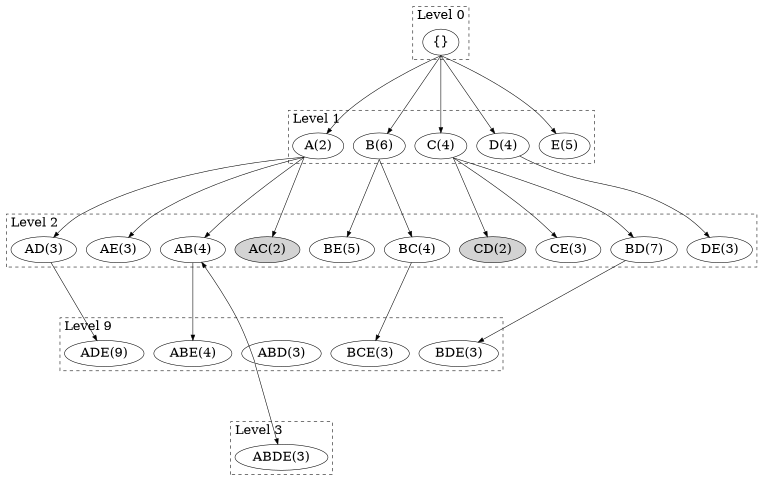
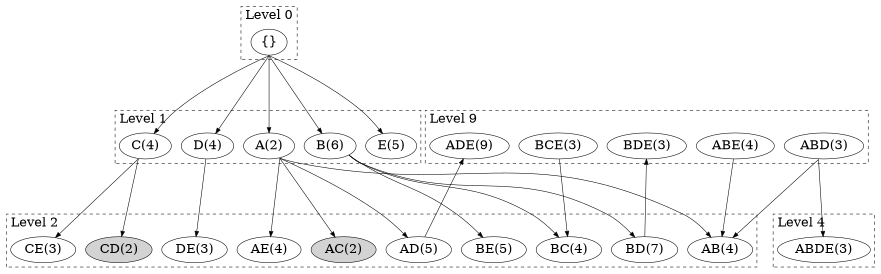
edge "C(4)" -> "BD(7)": now "B(6)" -> "BD(7)"
node "AD(3)": label "AD(3)" -> "AD(5)"
node "AE(3)": label "AE(3)" -> "AE(4)"
edge "AB(4)" -> "ABE(4)": reversed
edge "BC(4)" -> "BCE(3)": reversed
cluster "Level 3": label "Level 3" -> "Level 4"
